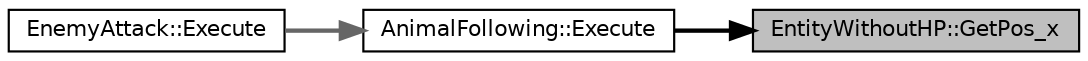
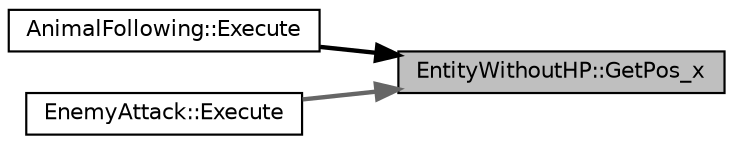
edge "EnemyAttack::Execute" -> "AnimalFollowing::Execute": now "EnemyAttack::Execute" -> "EntityWithoutHP::GetPos_x"
